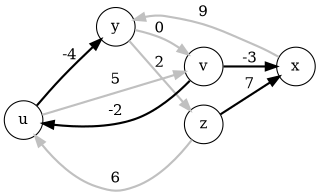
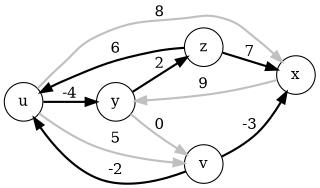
edge "u" -> "x": added, label "8"
edge "y" -> "z": color grey -> black
edge "z" -> "u": color grey -> black
